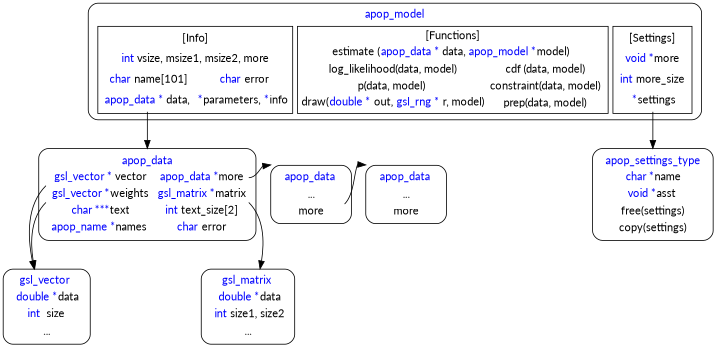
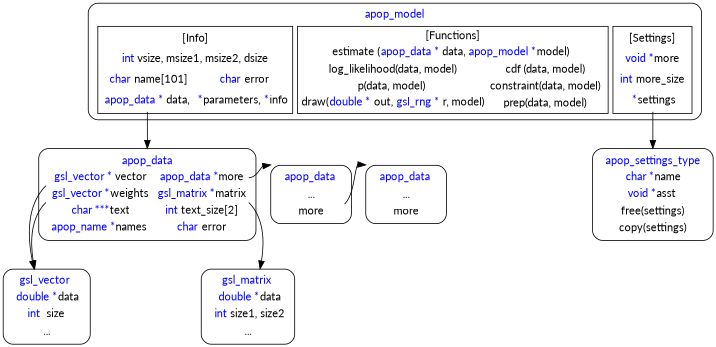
node "apop_model": text "vsize, msize1, msize2, more" -> "vsize, msize1, msize2, dsize"
